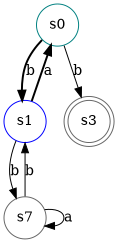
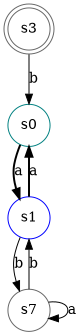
edge "s0" -> "s3": reversed
edge "s0" -> "s1": label "b" -> "a"
